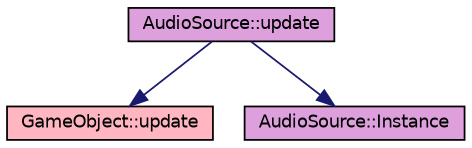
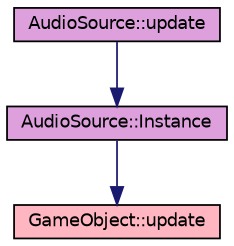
edge "AudioSource::update" -> "GameObject::update": now "AudioSource::Instance" -> "GameObject::update"
